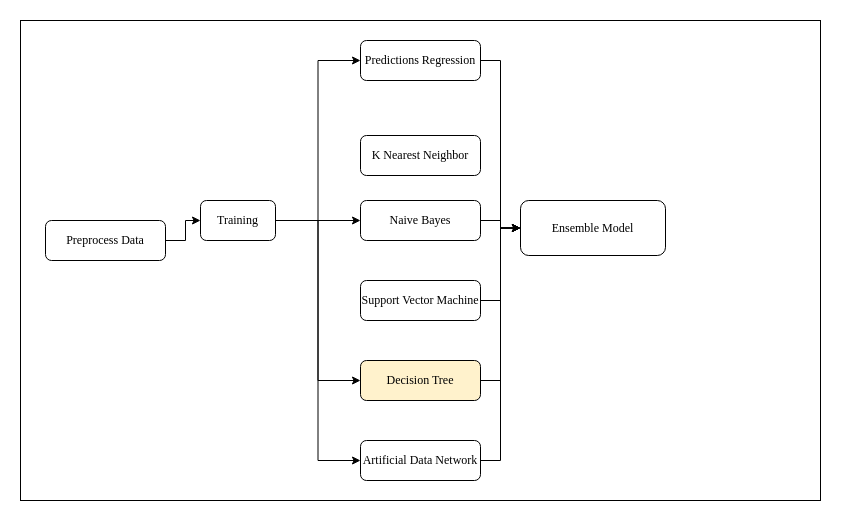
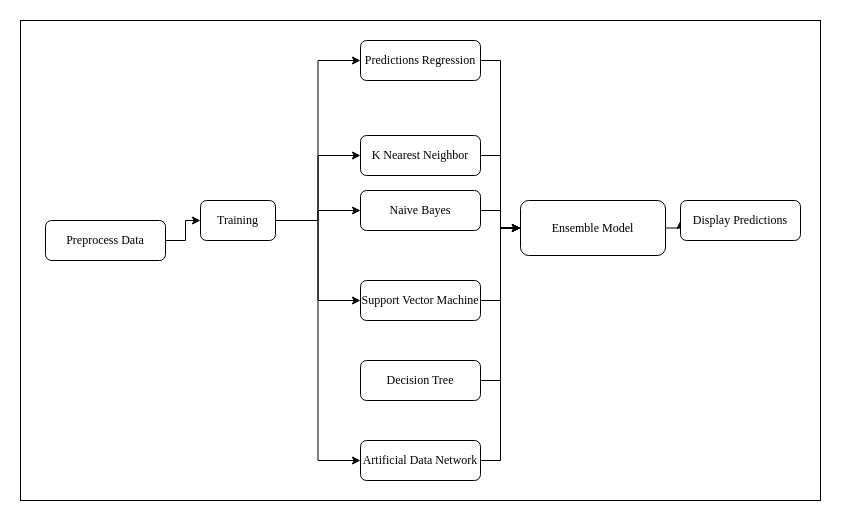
edge "Training" -> "K Nearest Neighbor": added
edge "K Nearest Neighbor" -> "Ensemble Model": added
node "Naive Bayes": moved (421, 221) -> (421, 211)
node "Display Predictions": added
edge "Ensemble Model" -> "Display Predictions": added
edge "Training" -> "Support Vector Machine": added
edge "Training" -> "Decision Tree": removed
node "Decision Tree": fillcolor #fff2cc -> #ffffff
